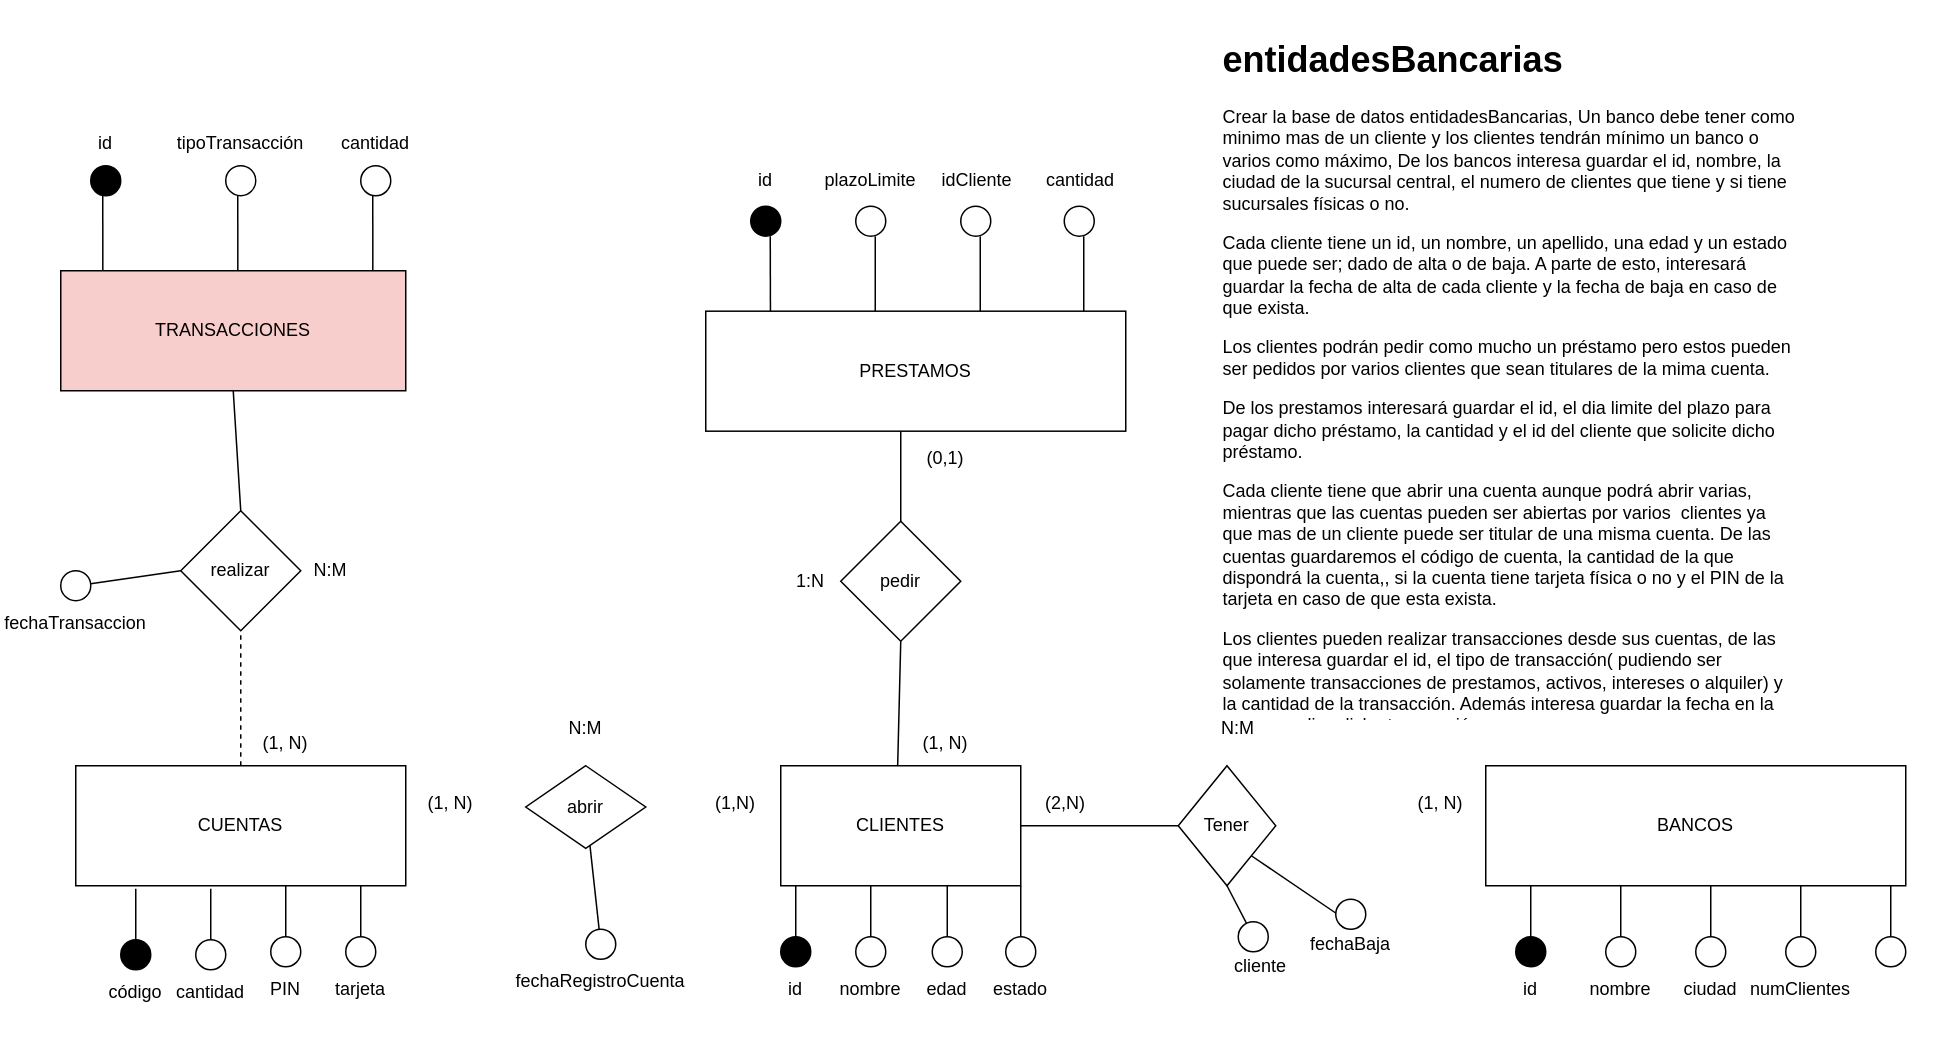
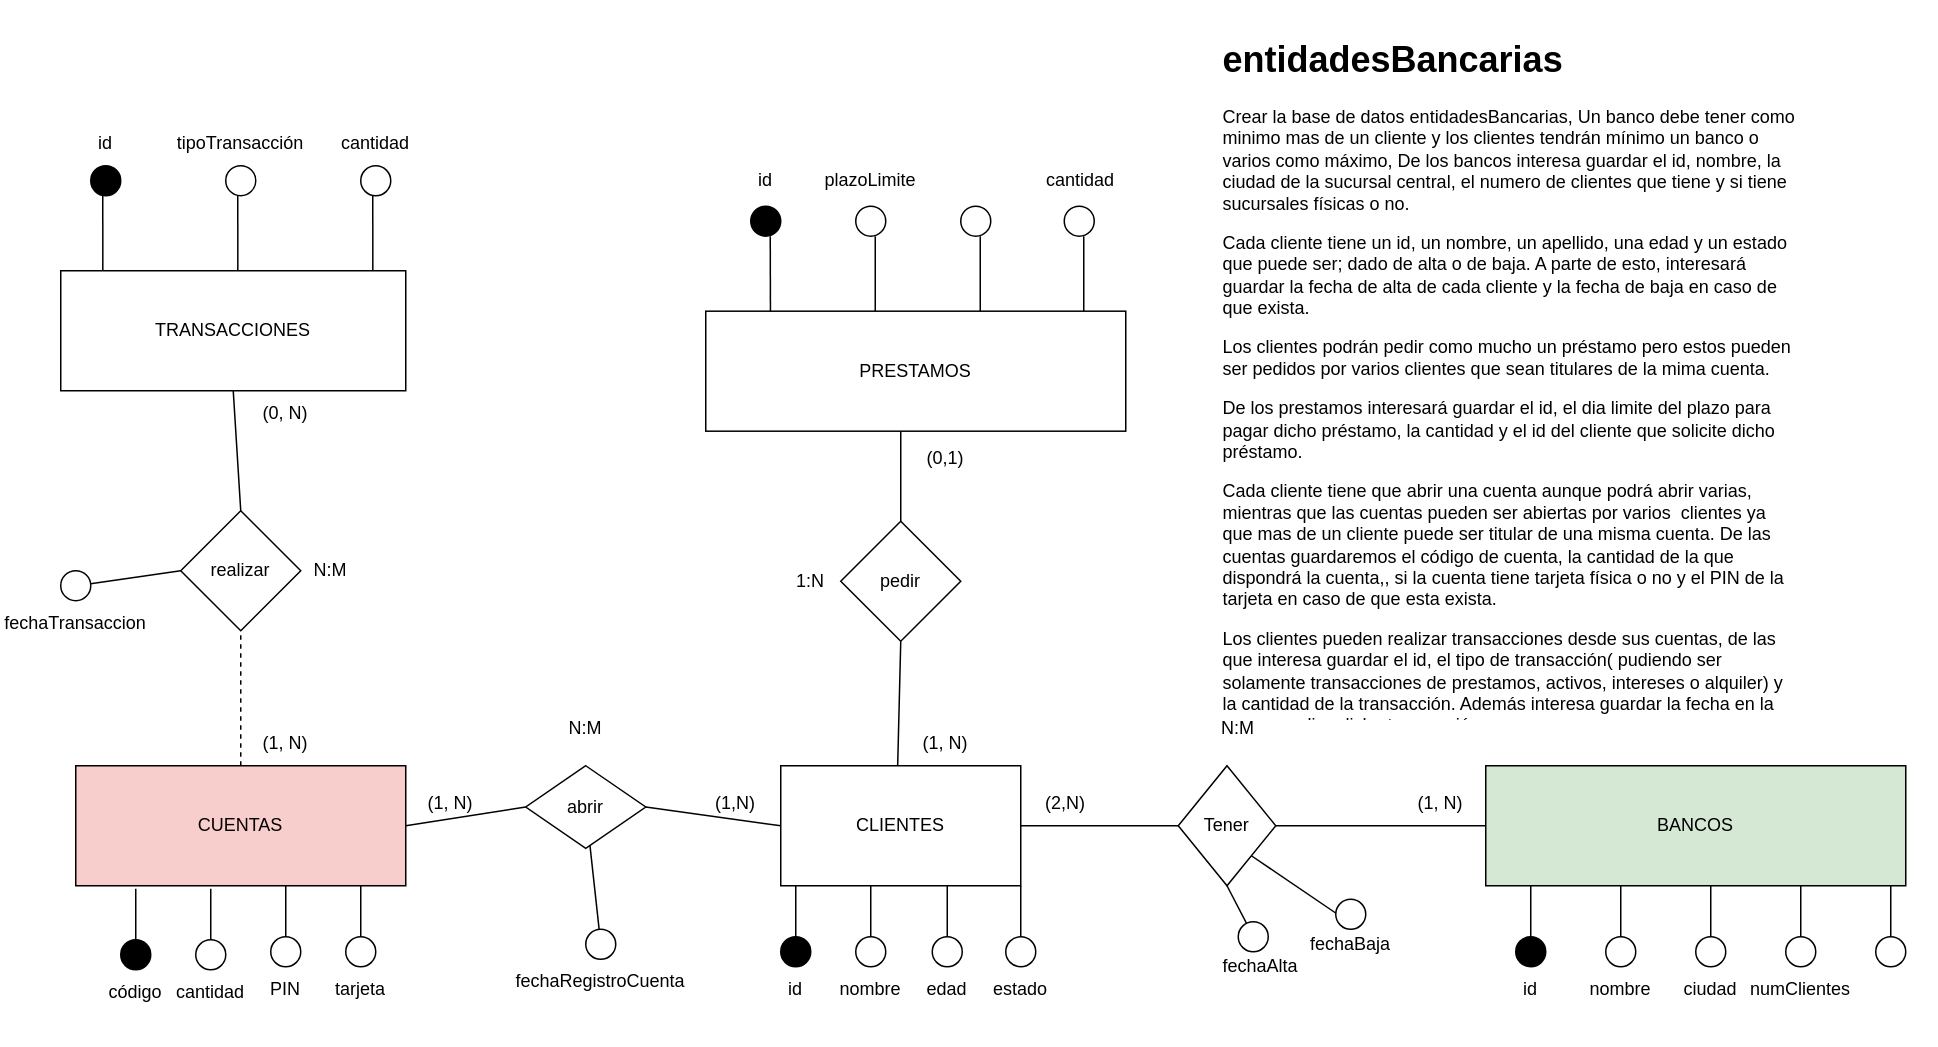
node "idCliente": removed
node "TRANSACCIONES": fillcolor #f8cecc -> #ffffff
node "(0, N)": added
edge "abrir" -- "CUENTAS": added
edge "abrir" -- "CLIENTES": added
node "CUENTAS": fillcolor #ffffff -> #f8cecc
edge "Tener" -- "BANCOS": added
node "BANCOS": fillcolor #ffffff -> #d5e8d4
node "cliente": label "cliente" -> "fechaAlta"
